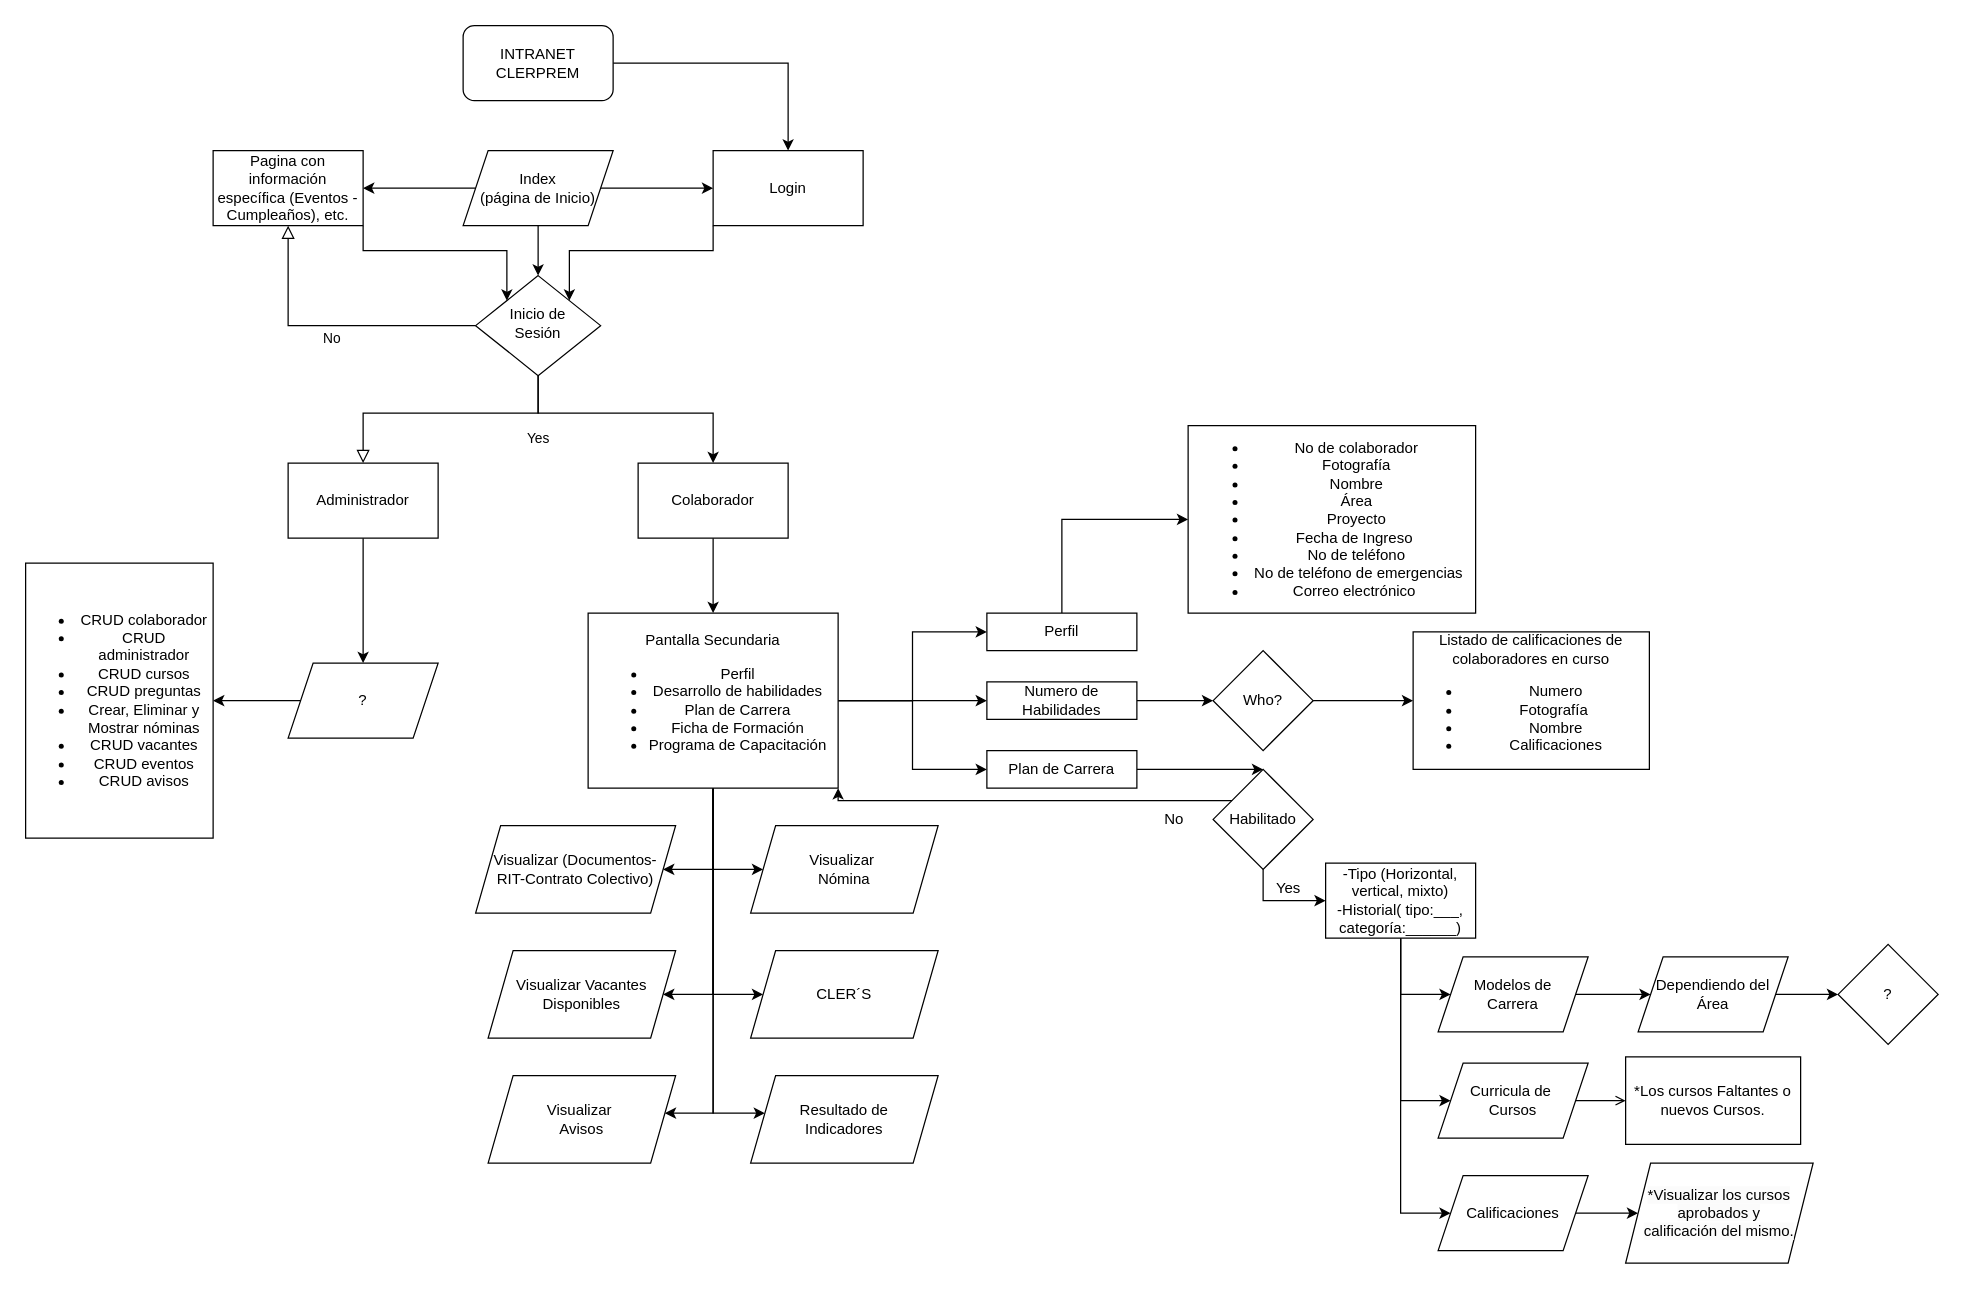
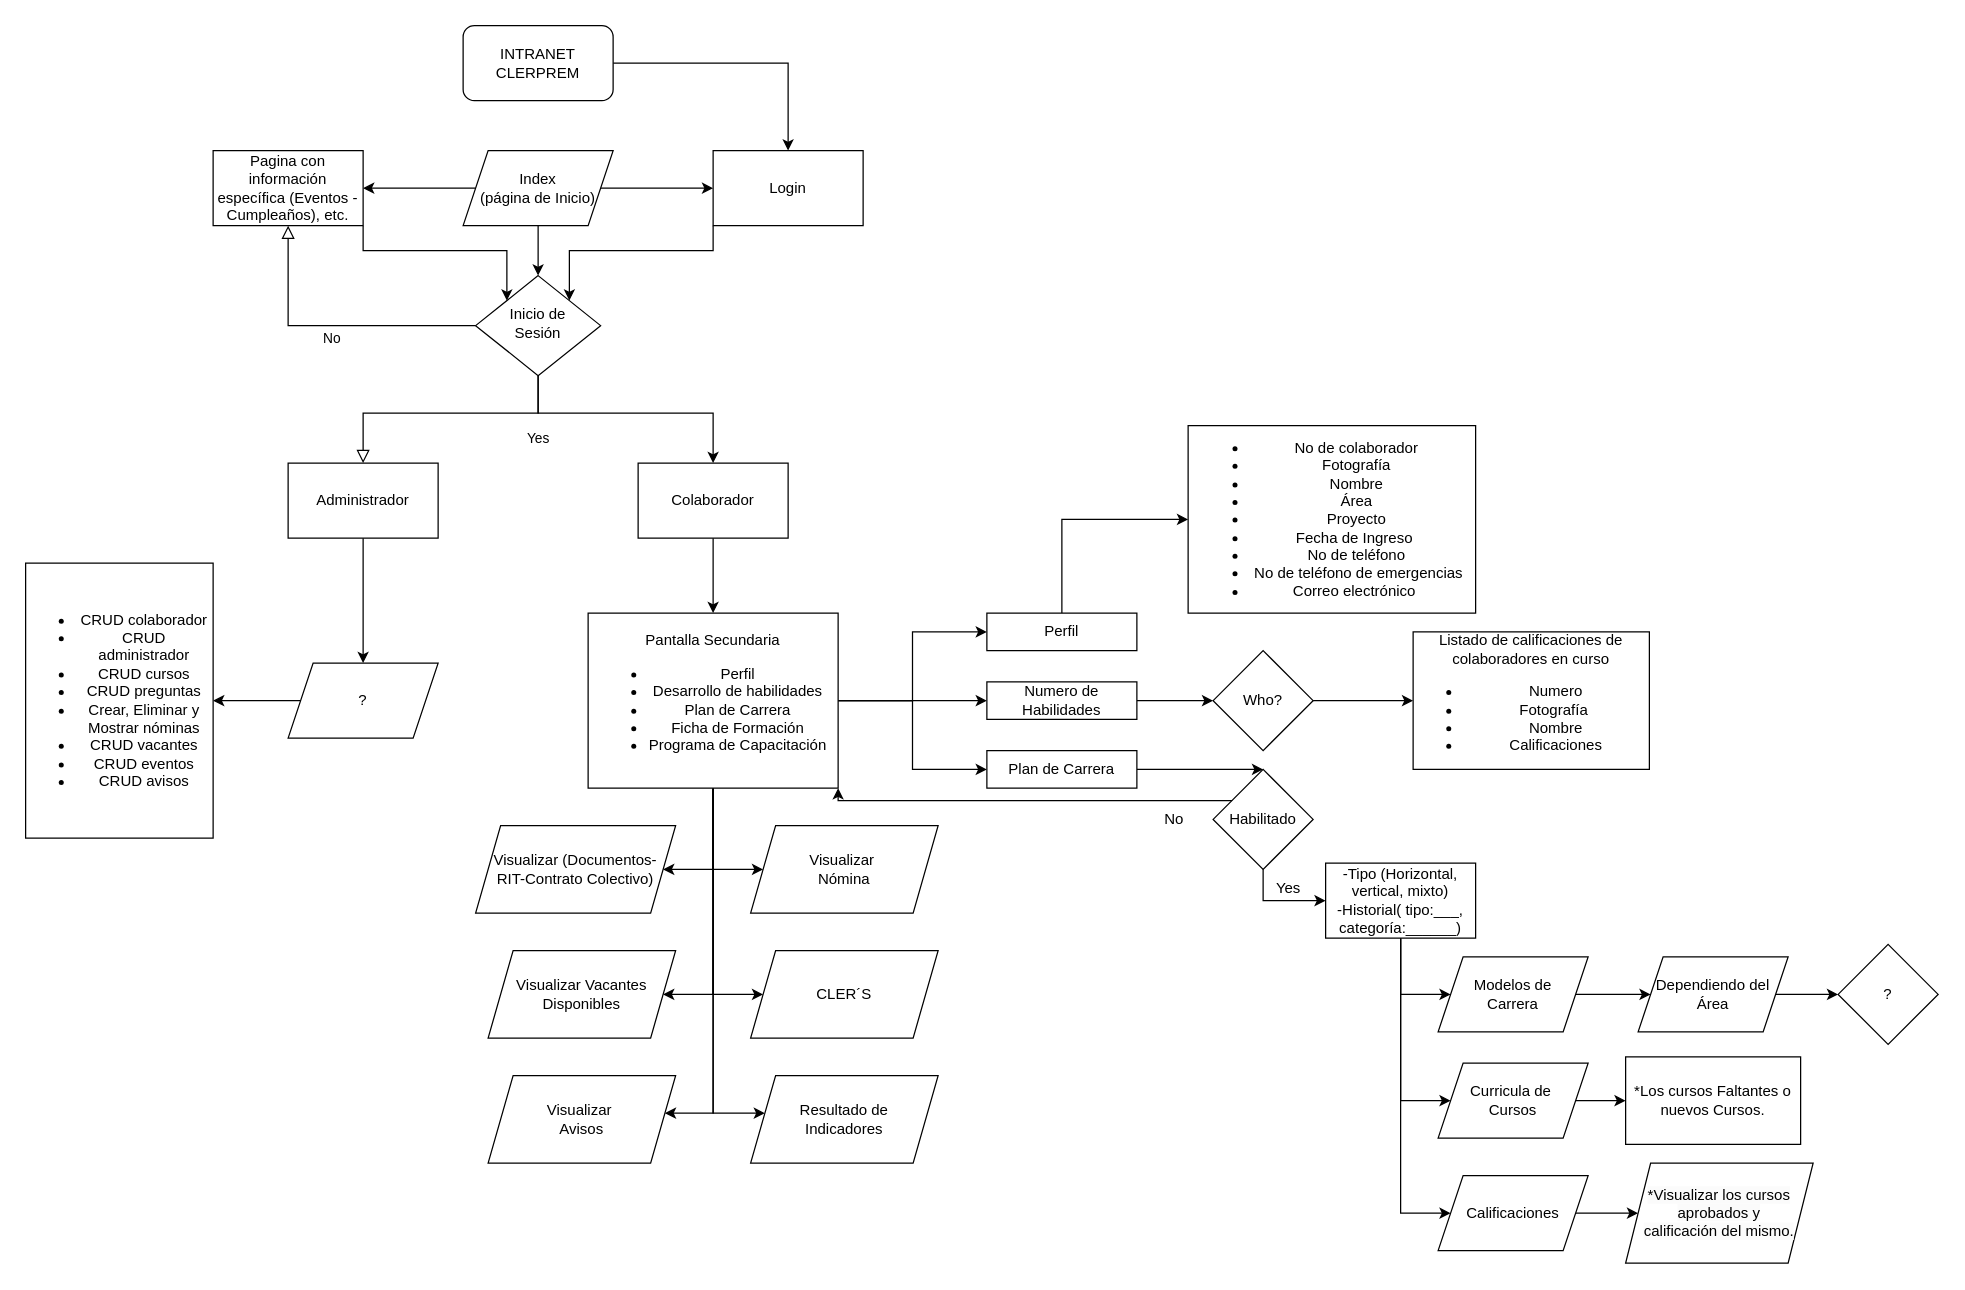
edge "Curricula de Cursos" -> "*Los cursos Faltantes o nuevos Cursos.": arrowhead open -> classic
